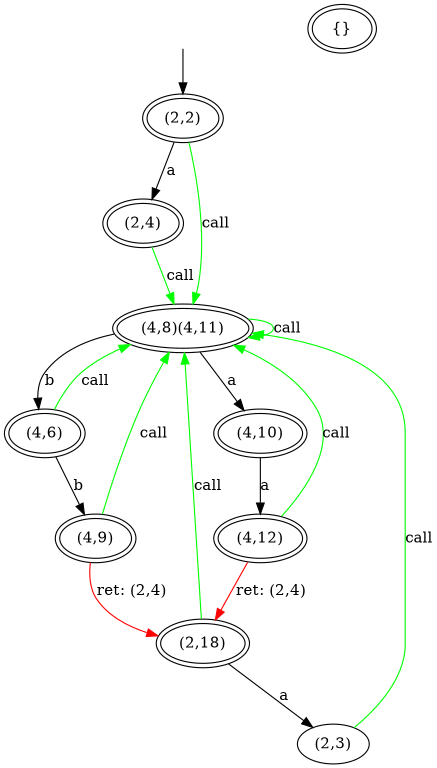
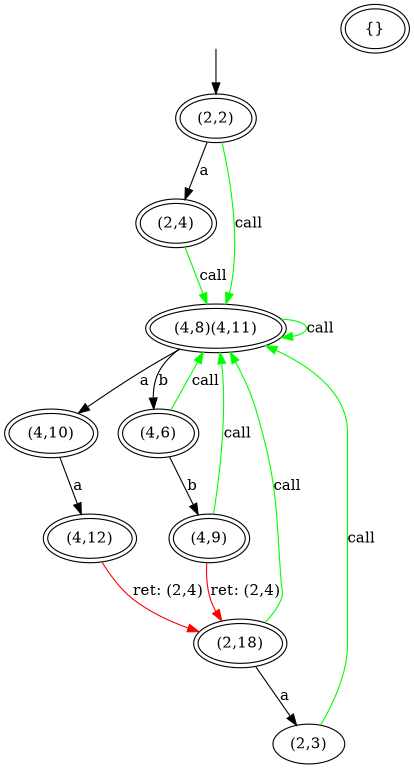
edge "(4,12)" -> "(4,8)(4,11)": removed, label "call"
